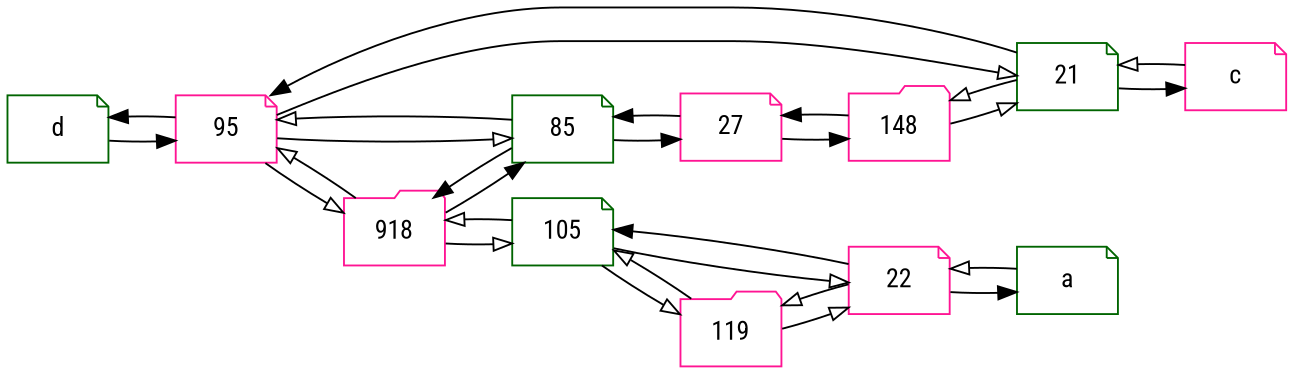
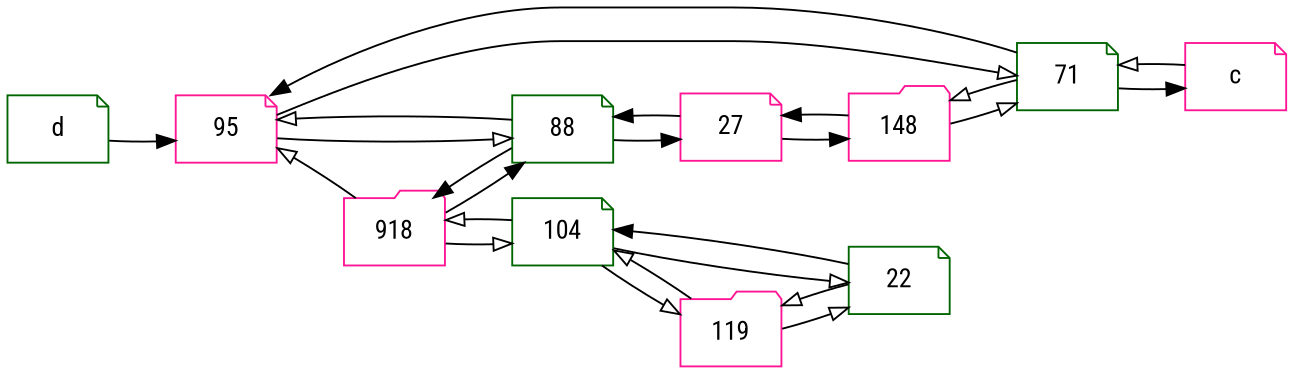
node "21": label "21" -> "71"
edge "95" -> "d": removed
node "85": label "85" -> "88"
edge "95" -> "918": removed
node "105": label "105" -> "104"
node "22": color deeppink -> darkgreen
node "a": removed
